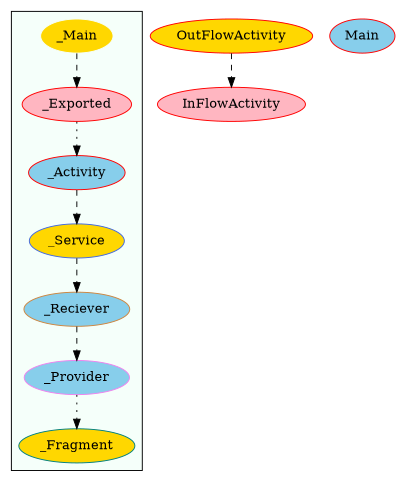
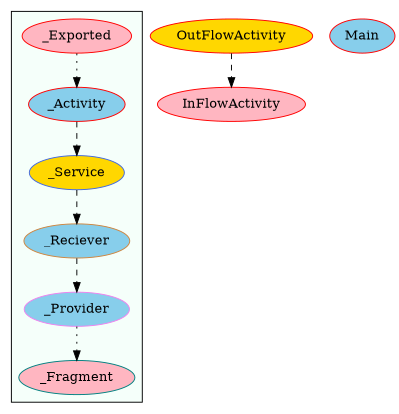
node "_Main": removed
node "_Fragment": fillcolor gold -> lightpink
